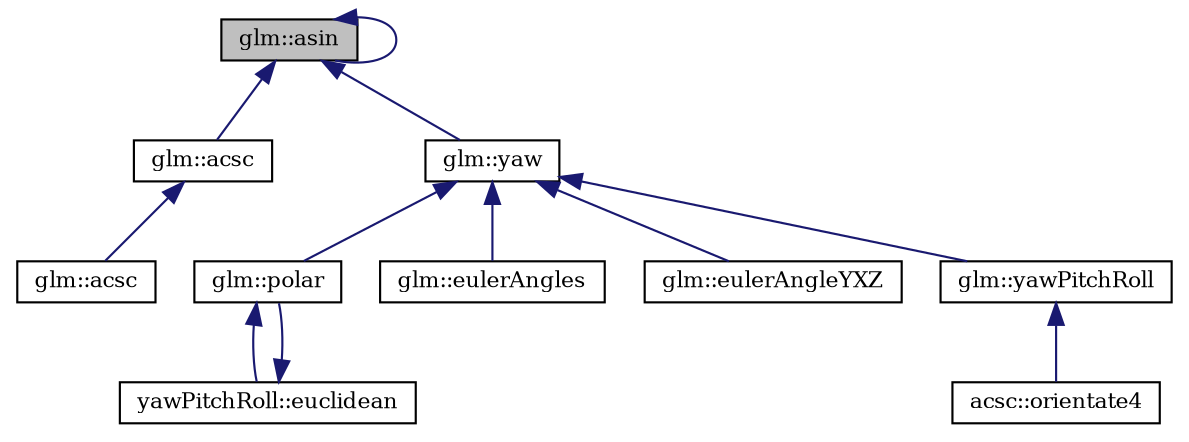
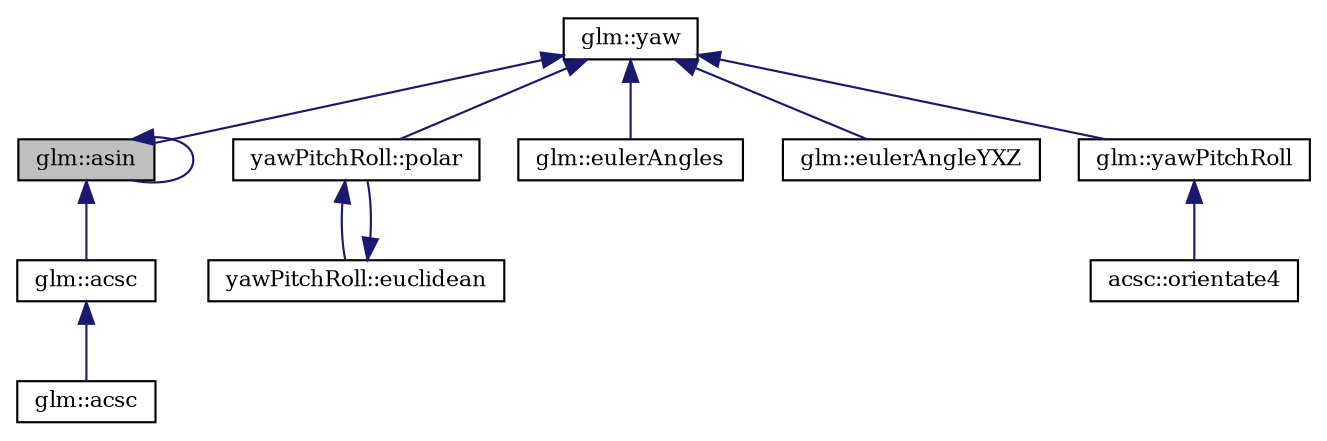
edge "glm::yaw" -> "glm::asin": reversed
node "glm::polar": label "glm::polar" -> "yawPitchRoll::polar"
